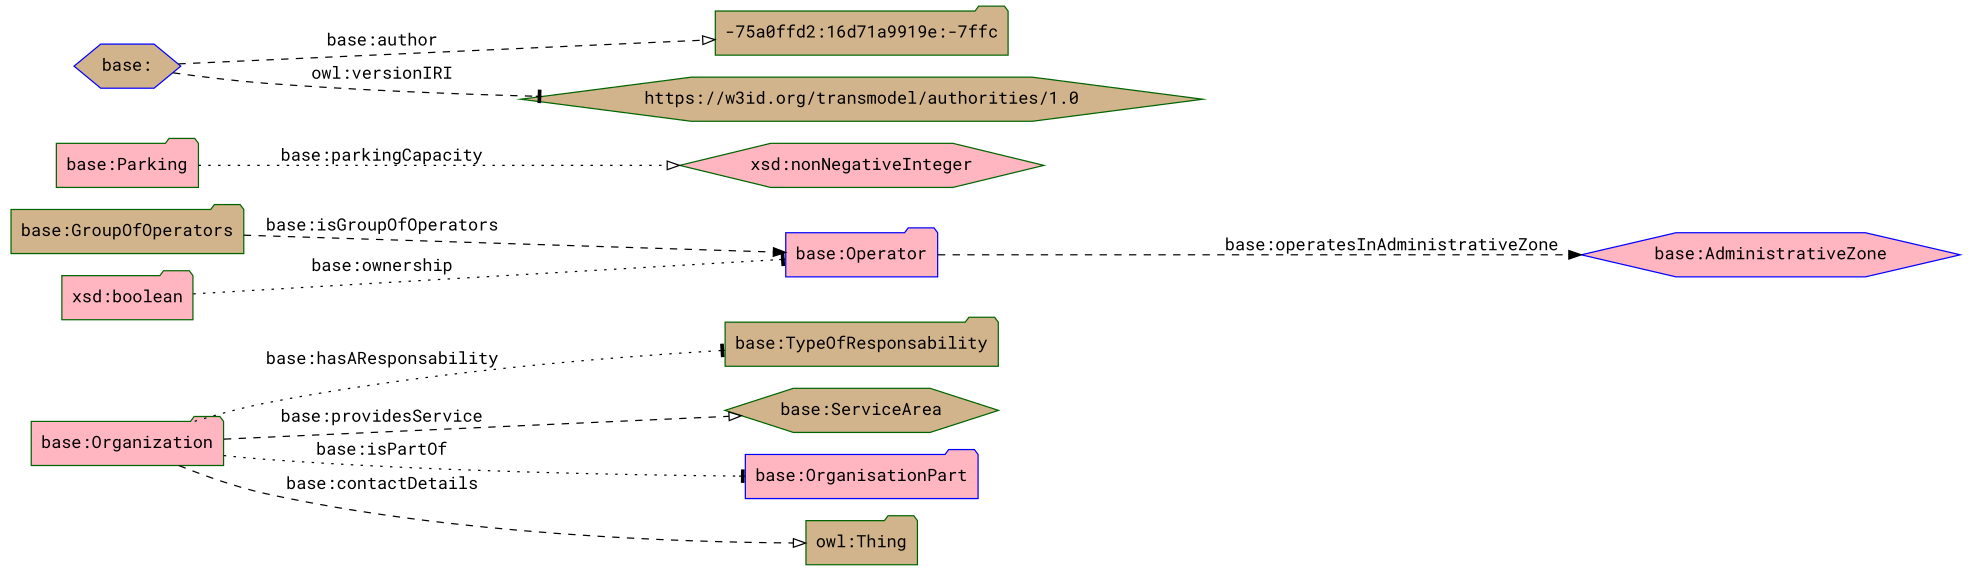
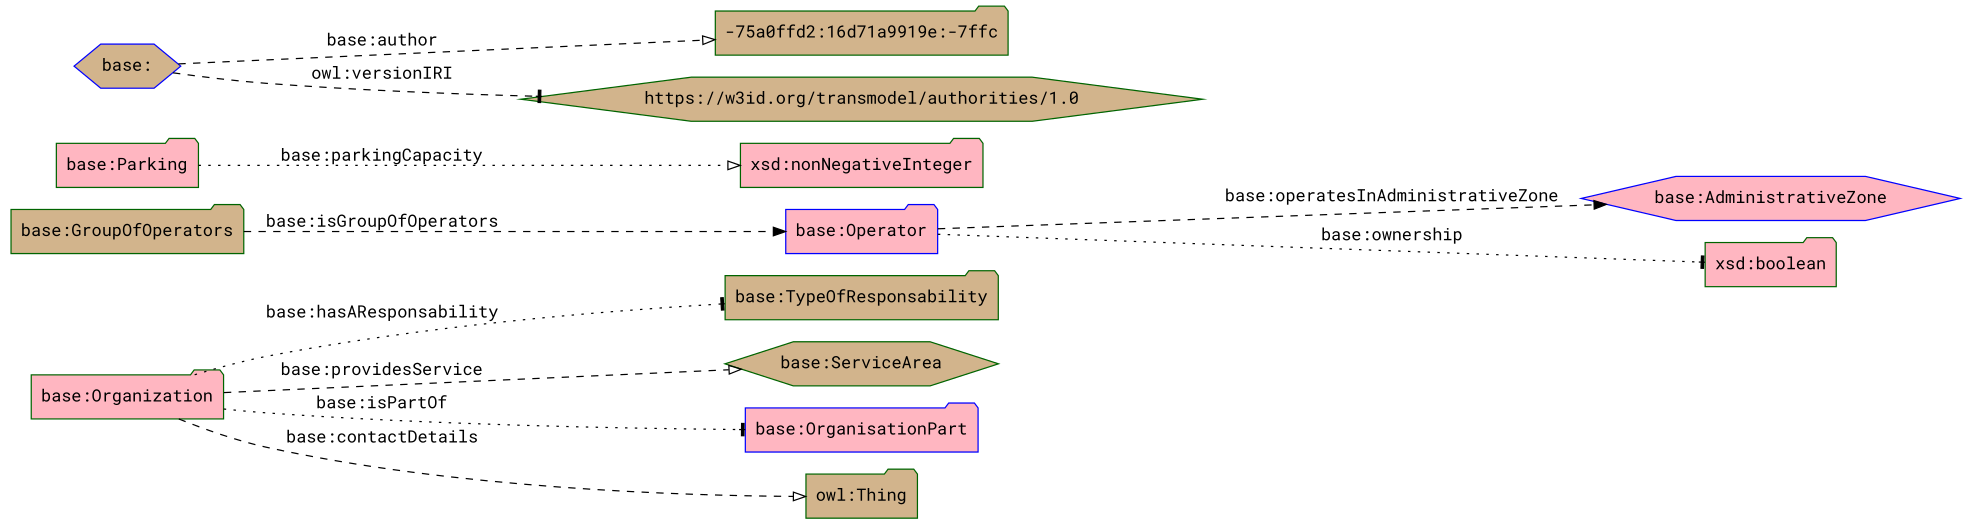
node "xsd:nonNegativeInteger": shape hexagon -> folder
edge "xsd:boolean" -> "base:Operator": reversed
